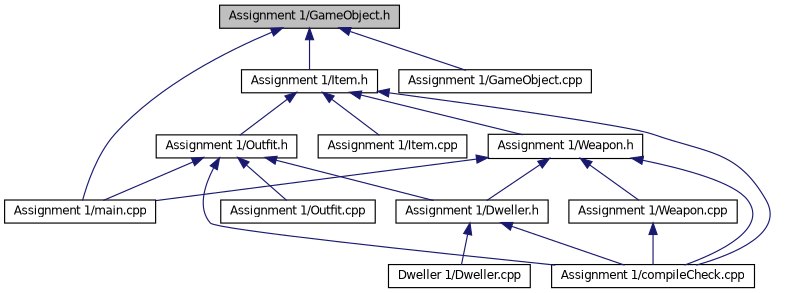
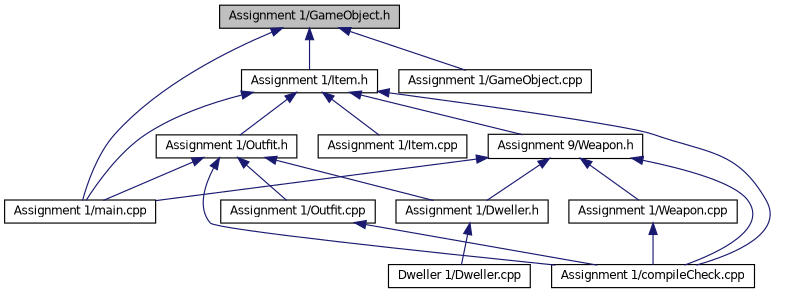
edge "Assignment 1/main.cpp" -> "Assignment 1/Item.h": added
node "Assignment 1/Weapon.h": label "Assignment 1/Weapon.h" -> "Assignment 9/Weapon.h"
edge "Assignment 1/compileCheck.cpp" -> "Assignment 1/Dweller.h": now "Assignment 1/compileCheck.cpp" -> "Assignment 1/Outfit.cpp"
